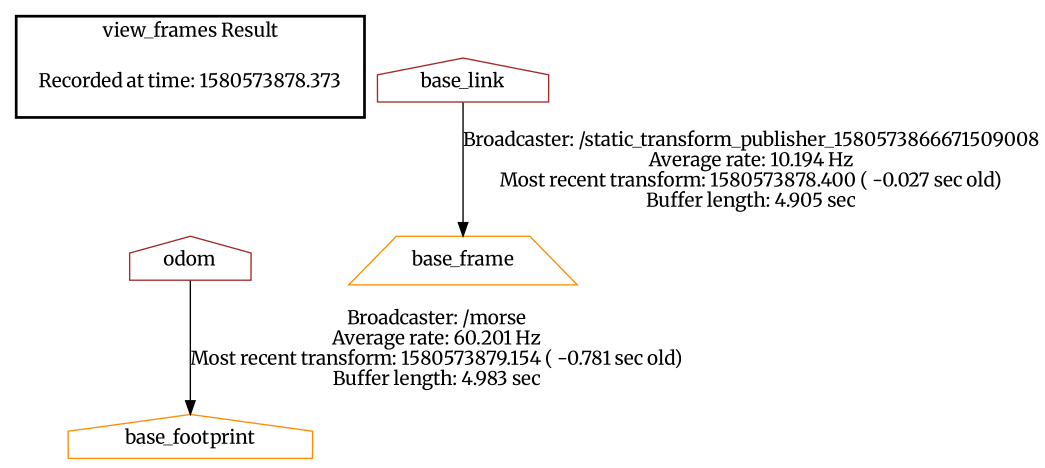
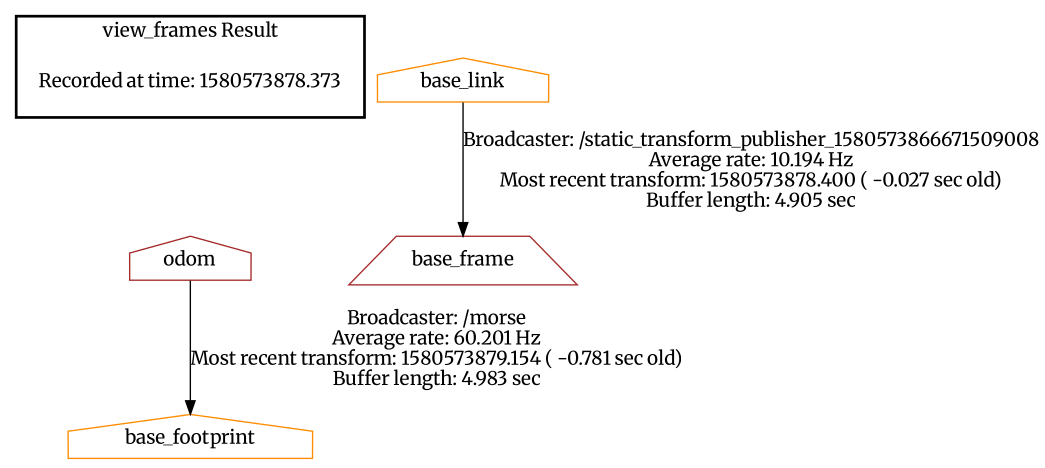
node "base_link": color brown -> darkorange
node "base_frame": color darkorange -> brown
